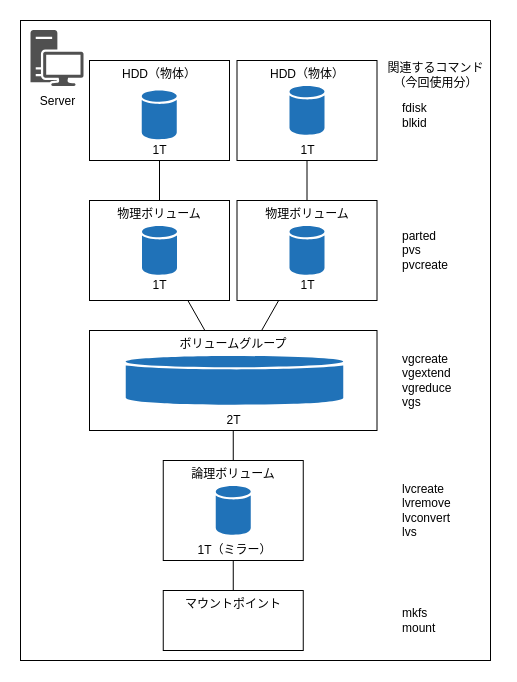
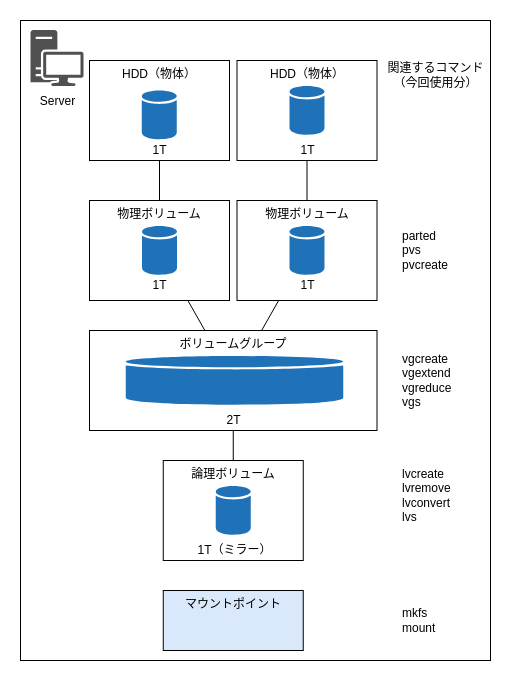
node "fdisk blkid": removed
node "lvcreate lvremove lvconvert lvs": moved (436, 511) -> (436, 496)
edge "論理ボリューム" -- "マウントポイント": removed
node "マウントポイント": fillcolor #ffffff -> #dae8fc
